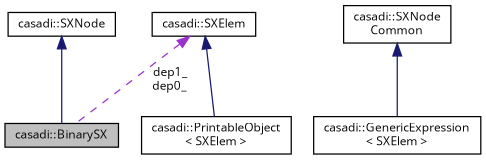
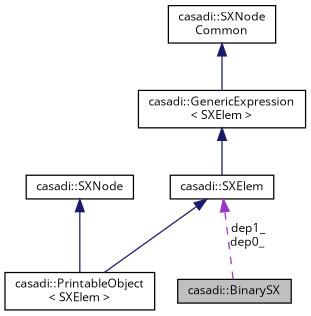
edge "casadi::BinarySX" -> "casadi::SXNode": now "casadi::PrintableObject < SXElem >" -> "casadi::SXNode"
edge "casadi::SXElem" -> "casadi::GenericExpression < SXElem >": added
